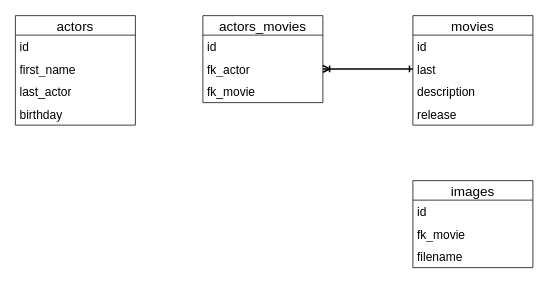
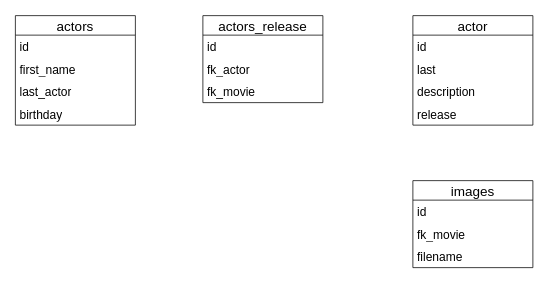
node "actors_movies": label "actors_movies" -> "actors_release"
node "movies": label "movies" -> "actor"
edge "fk_actor" -- "last": removed
